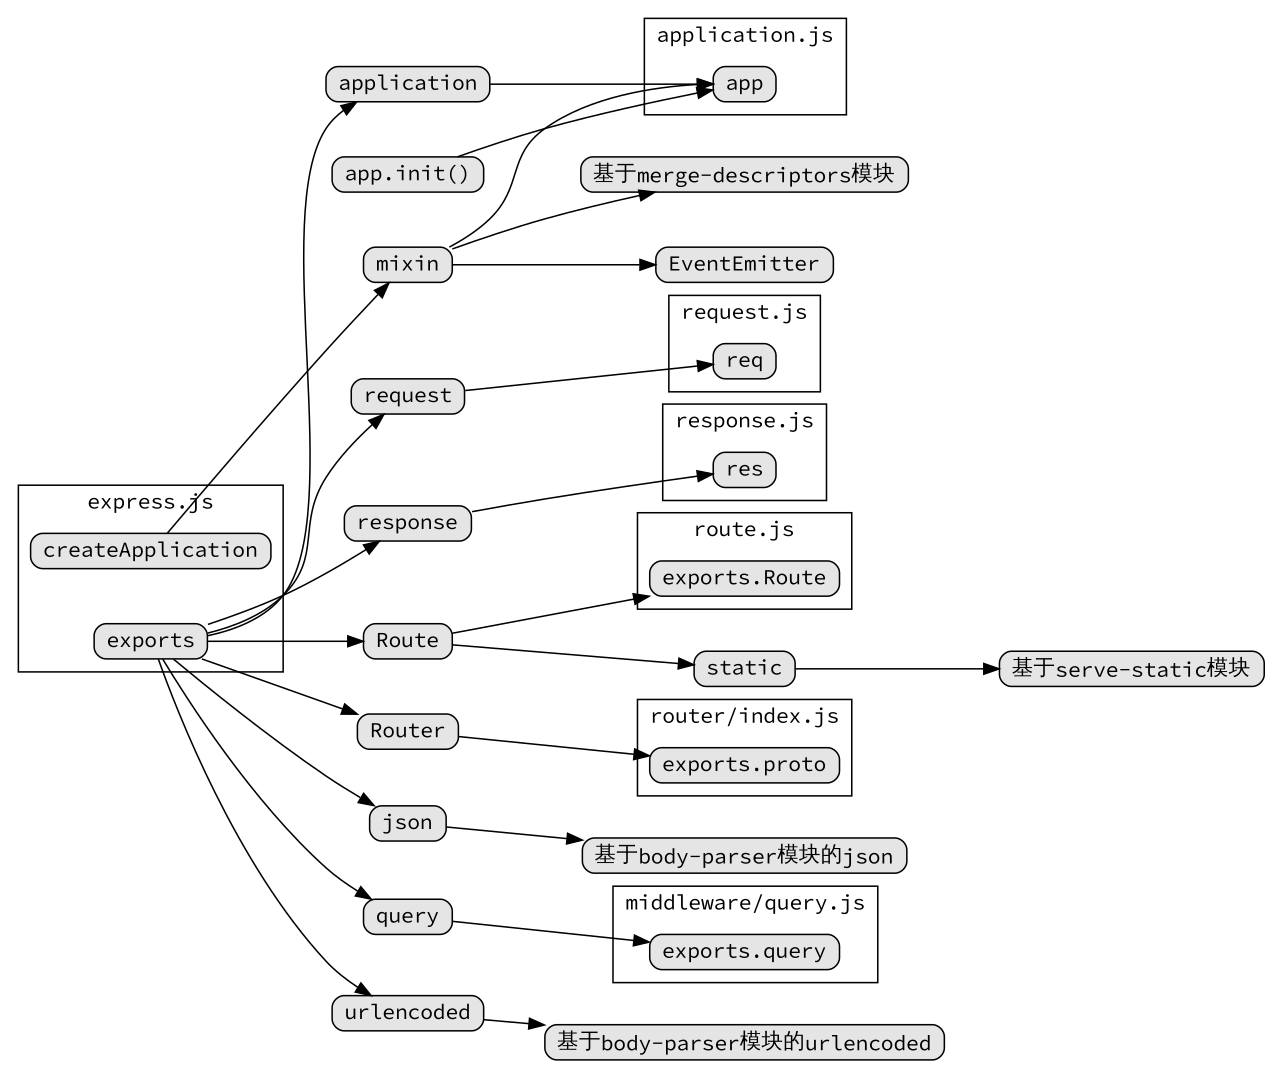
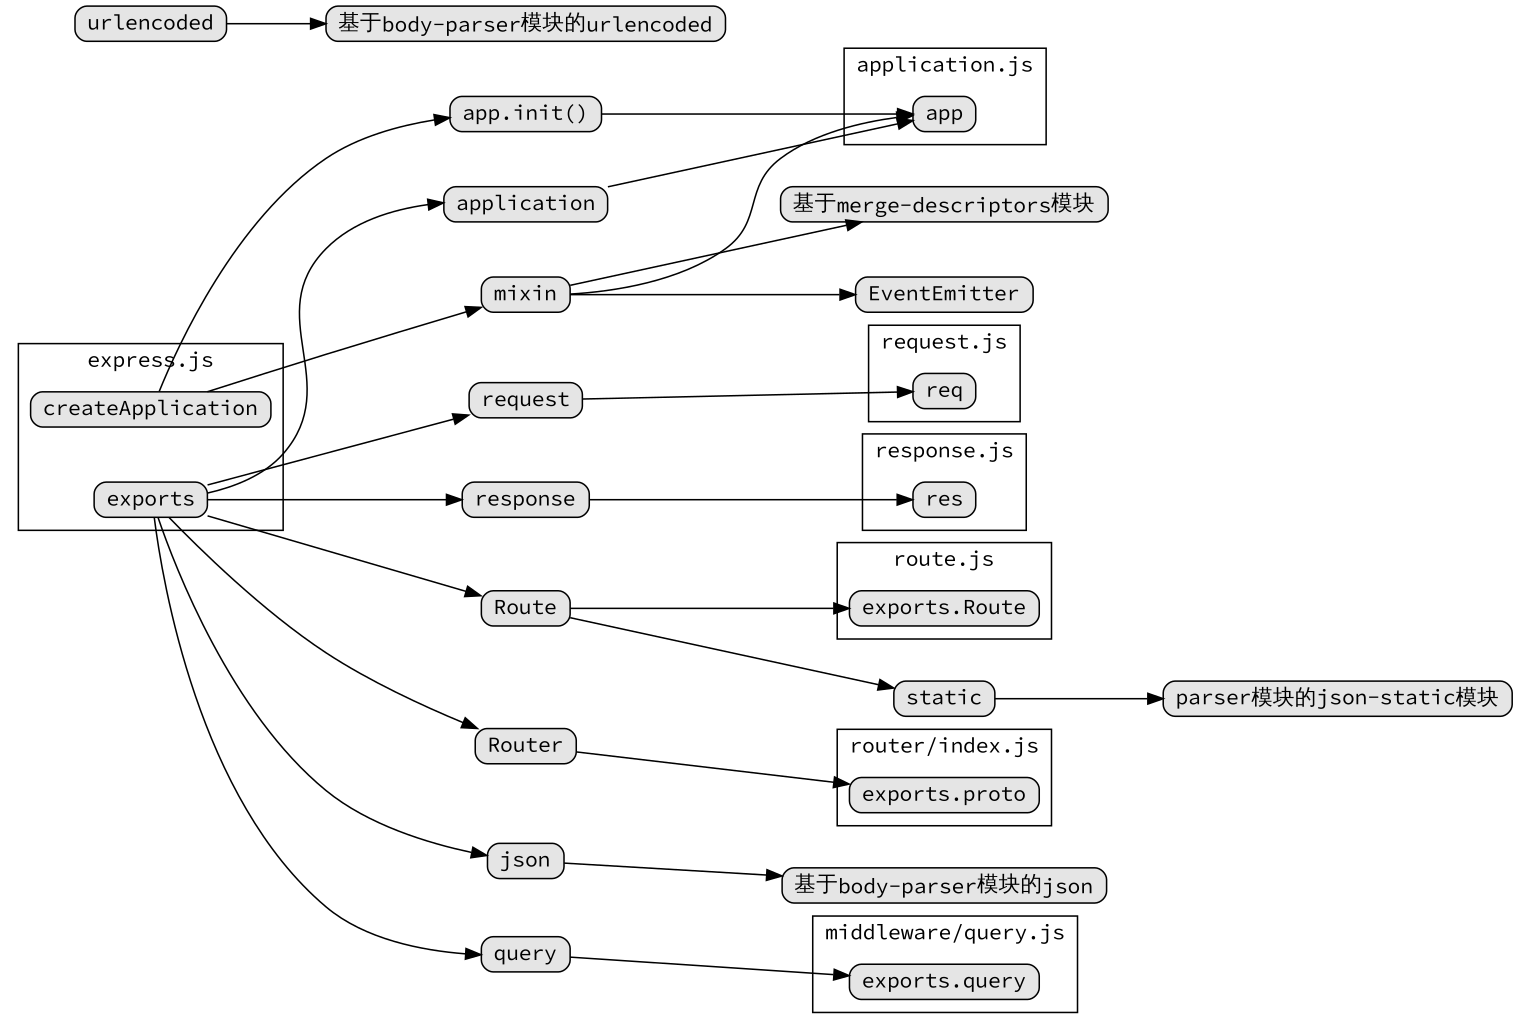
edge "createApplication" -> "app.init()": added
node "基于serve-static模块": label "基于serve-static模块" -> "parser模块的json-static模块"
edge "exports" -> "urlencoded": removed
